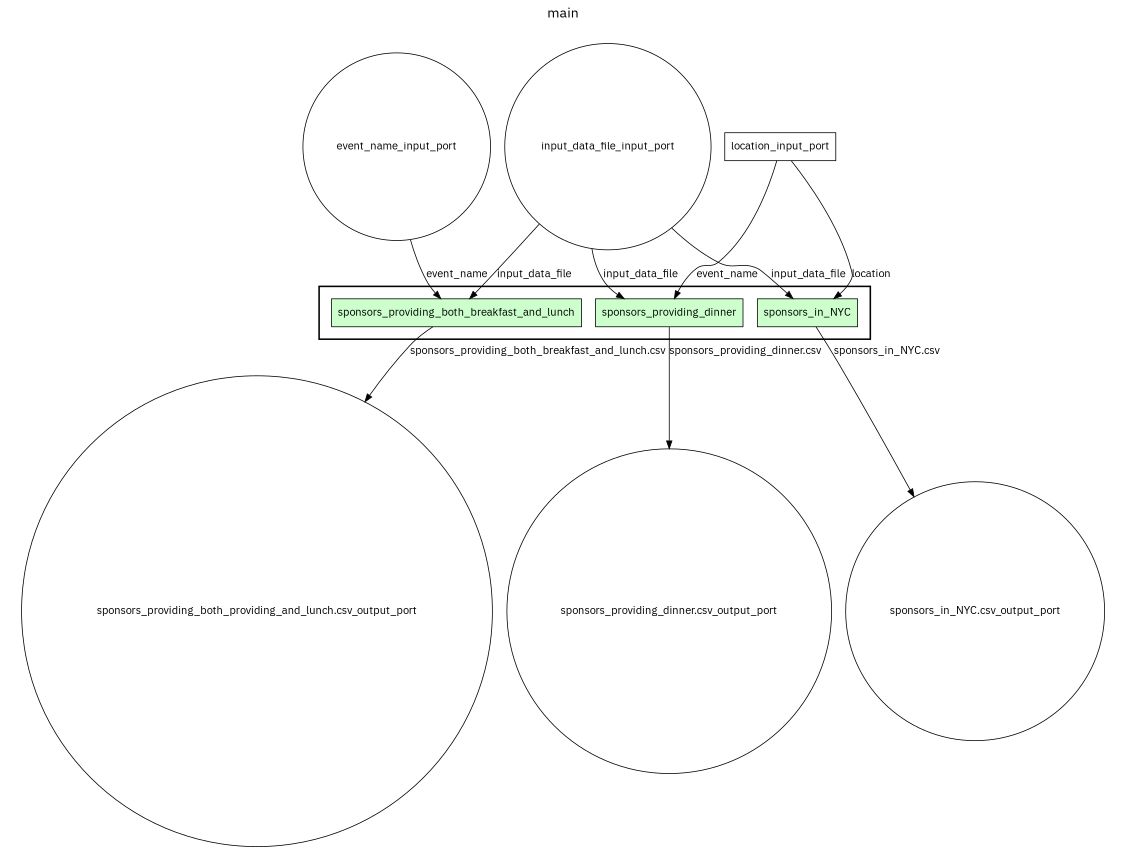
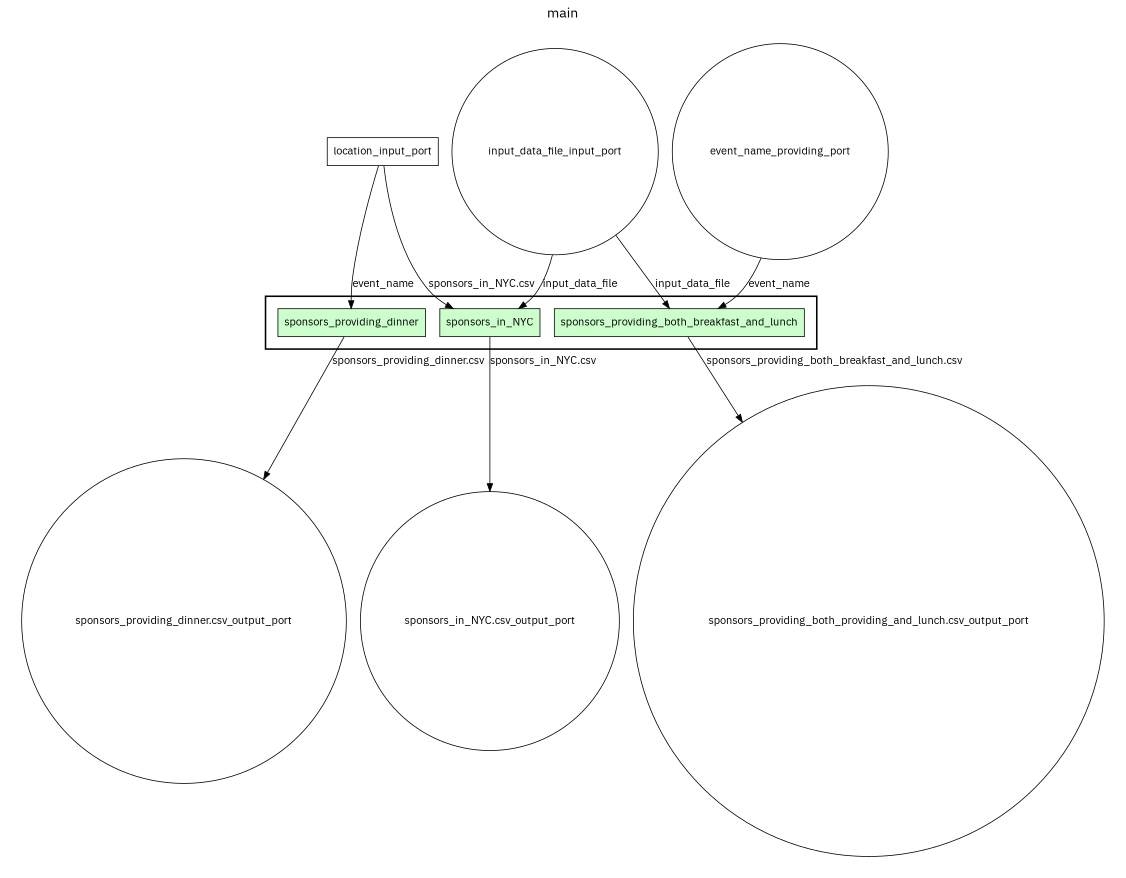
node "event_name_input_port": label "event_name_input_port" -> "event_name_providing_port"
edge "input_data_file_input_port" -> "sponsors_providing_dinner": removed, label "input_data_file"
edge "location_input_port" -> "sponsors_in_NYC": label "location" -> "sponsors_in_NYC.csv"
